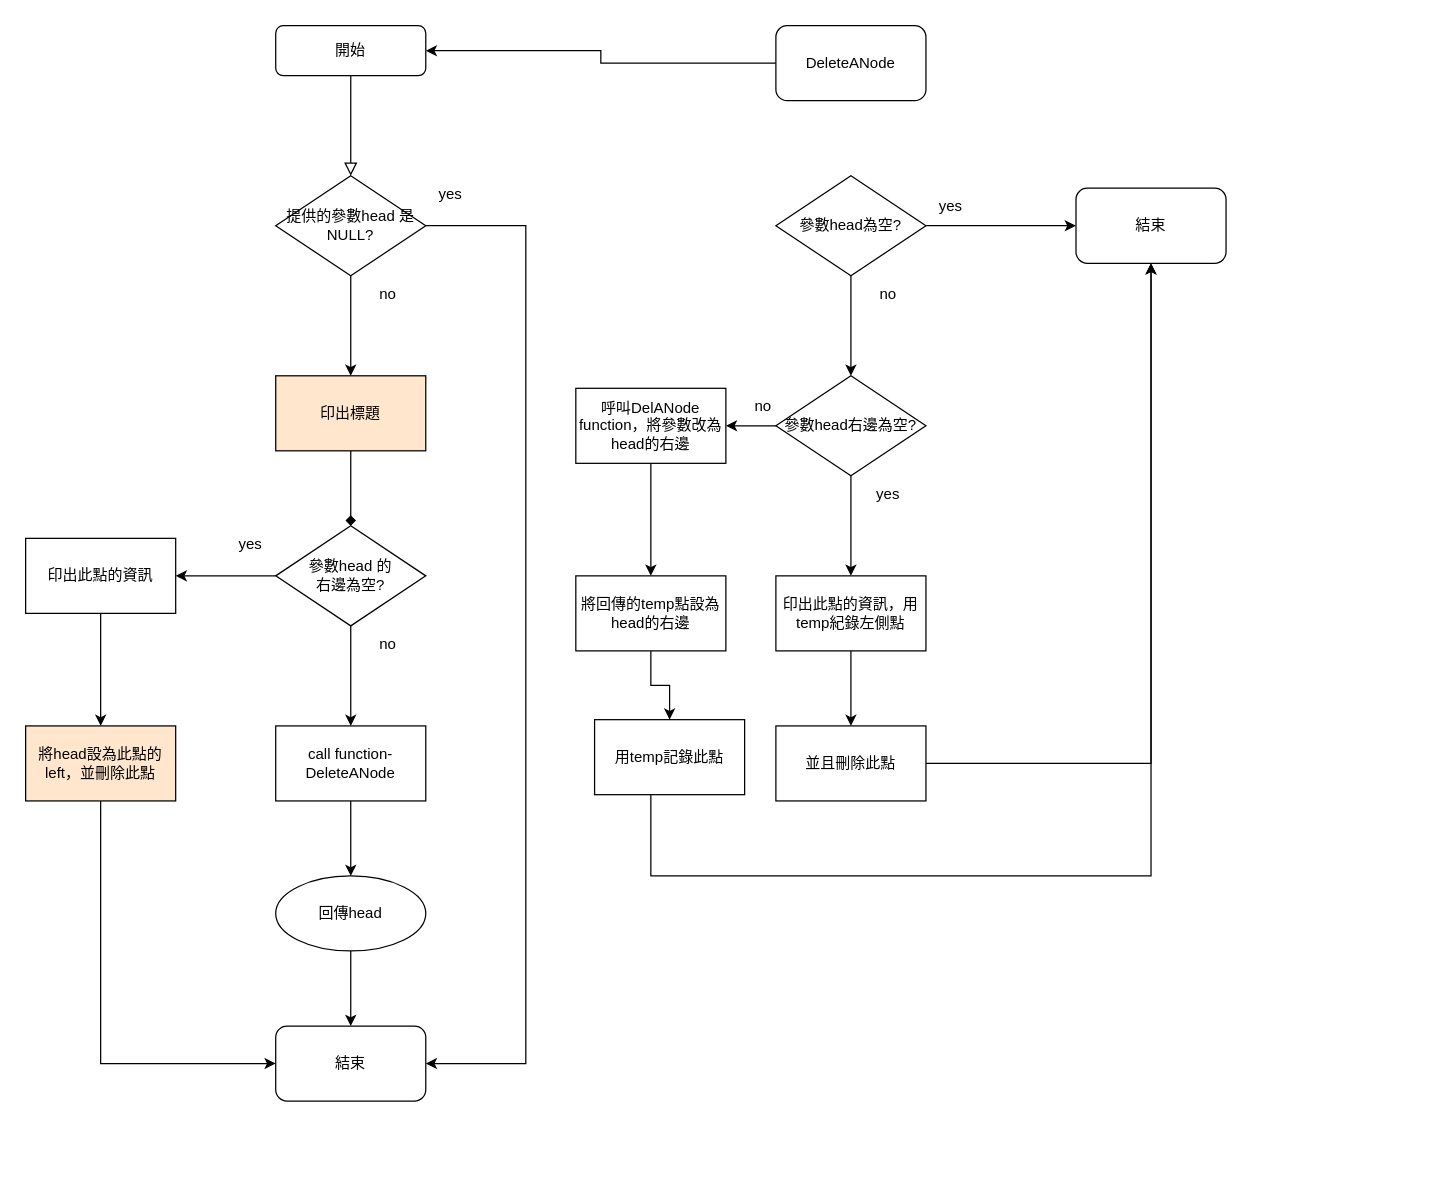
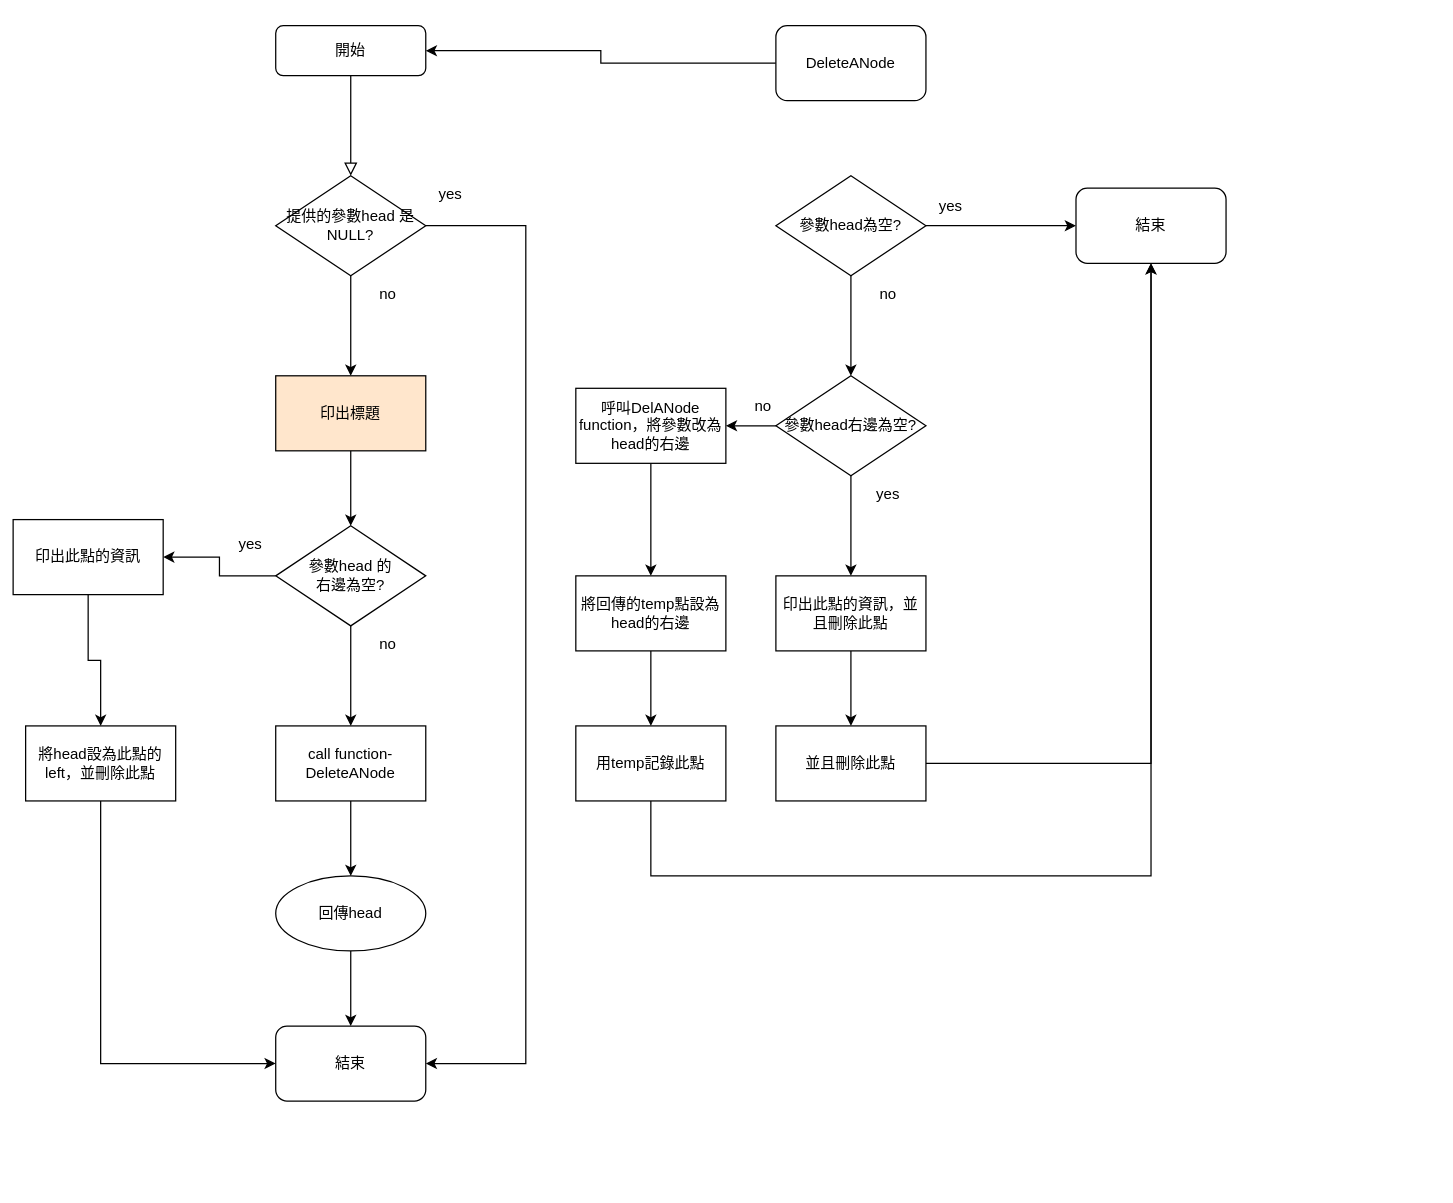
edge "印出標題" -> "參數head 的 右邊為空?": arrowhead diamond -> classic
node "印出此點的資訊": moved (101, 576) -> (88, 557)
node "印出此點的資訊，用temp紀錄左側點": label "印出此點的資訊，用temp紀錄左側點" -> "印出此點的資訊，並且刪除此點"
node "用temp記錄此點": moved (669, 757) -> (651, 763)
node "將head設為此點的left，並刪除此點": fillcolor #ffe6cc -> #ffffff
